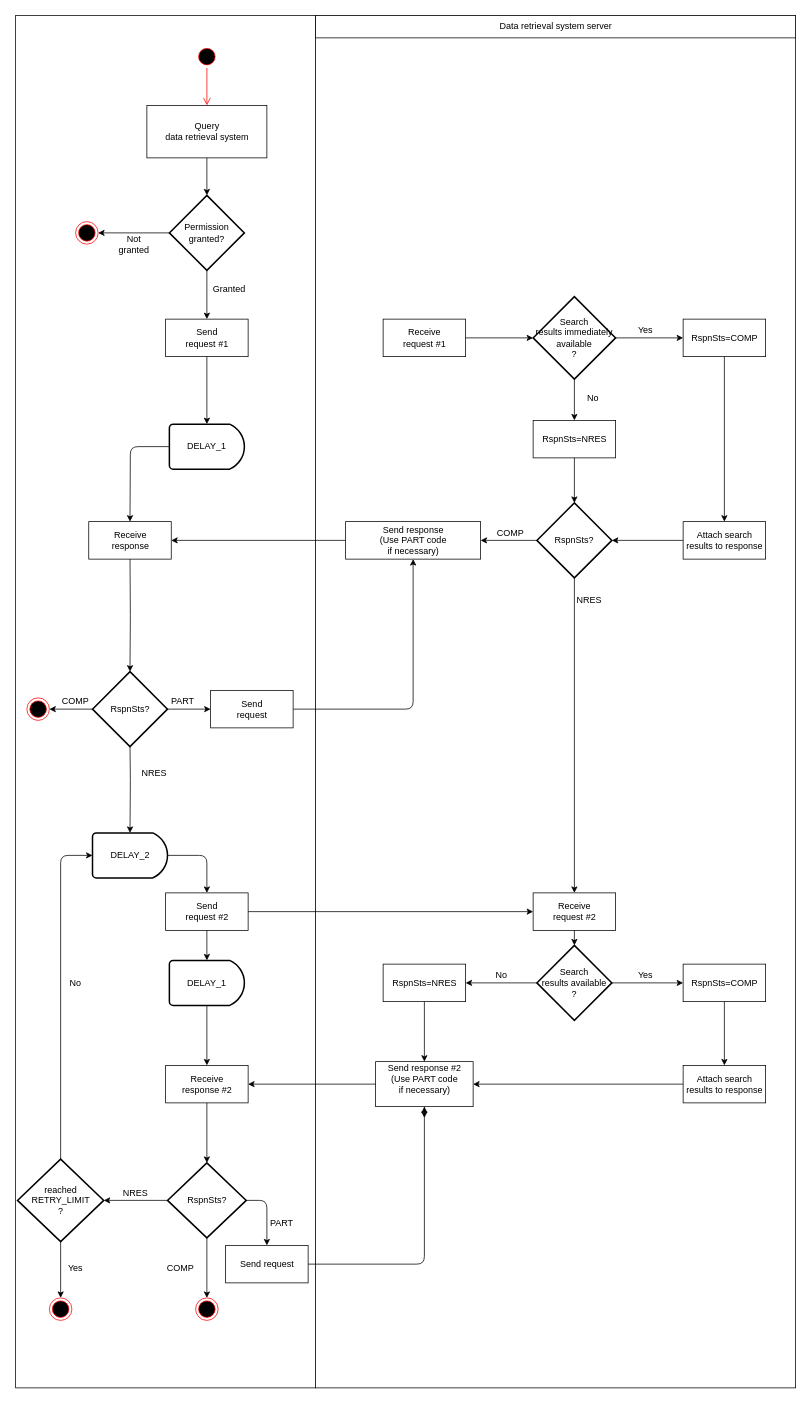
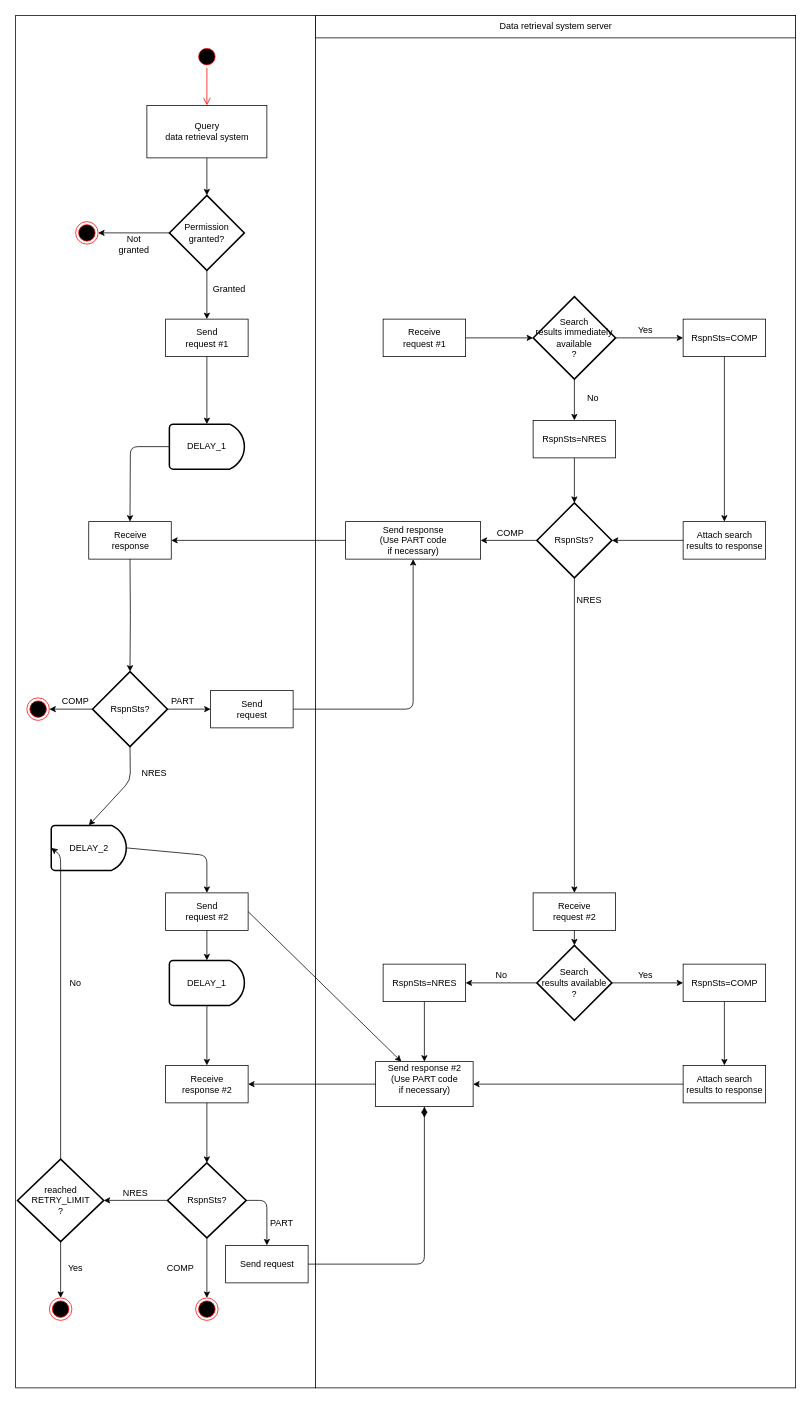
node "DELAY_2": moved (130, 855) -> (89, 848)
edge "Send request #2" -> "Receive request #2": now "Send request #2" -> "Send response #2 (Use PART code if necessary)"
